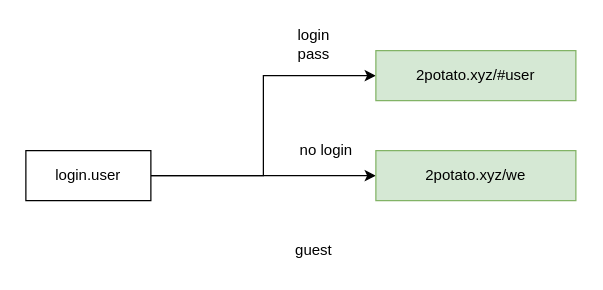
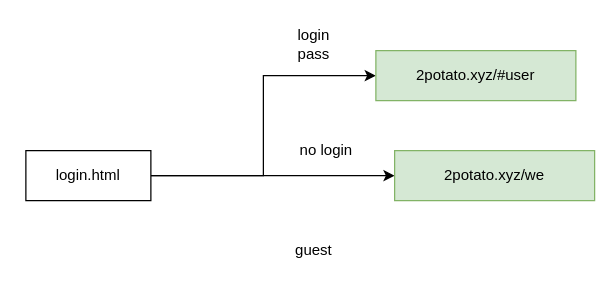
node "login.user": label "login.user" -> "login.html"
node "2potato.xyz/we": moved (476, 176) -> (494, 176)
